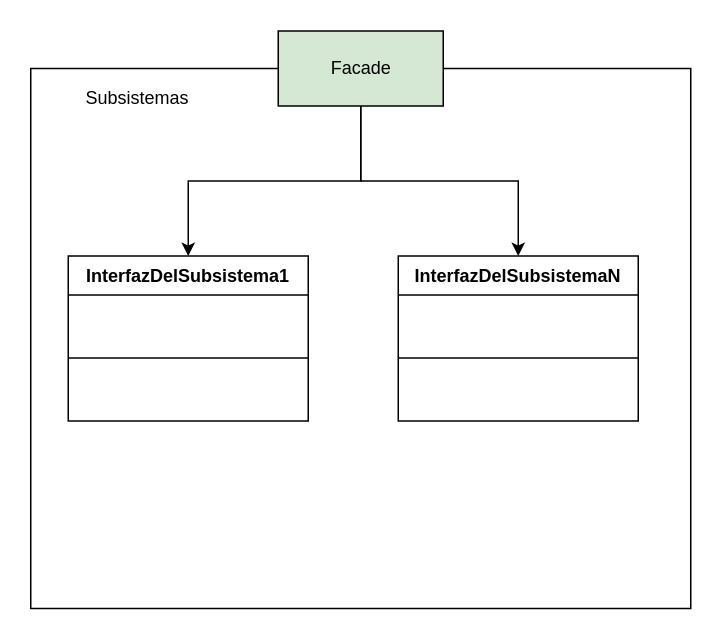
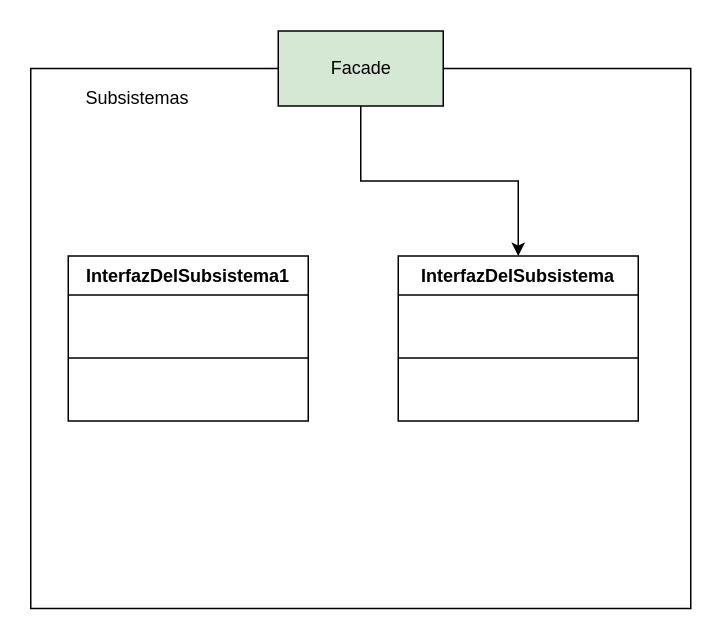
edge "Facade" -> "InterfazDelSubsistema1": removed
node "InterfazDelSubsistemaN": label "InterfazDelSubsistemaN" -> "InterfazDelSubsistema"
